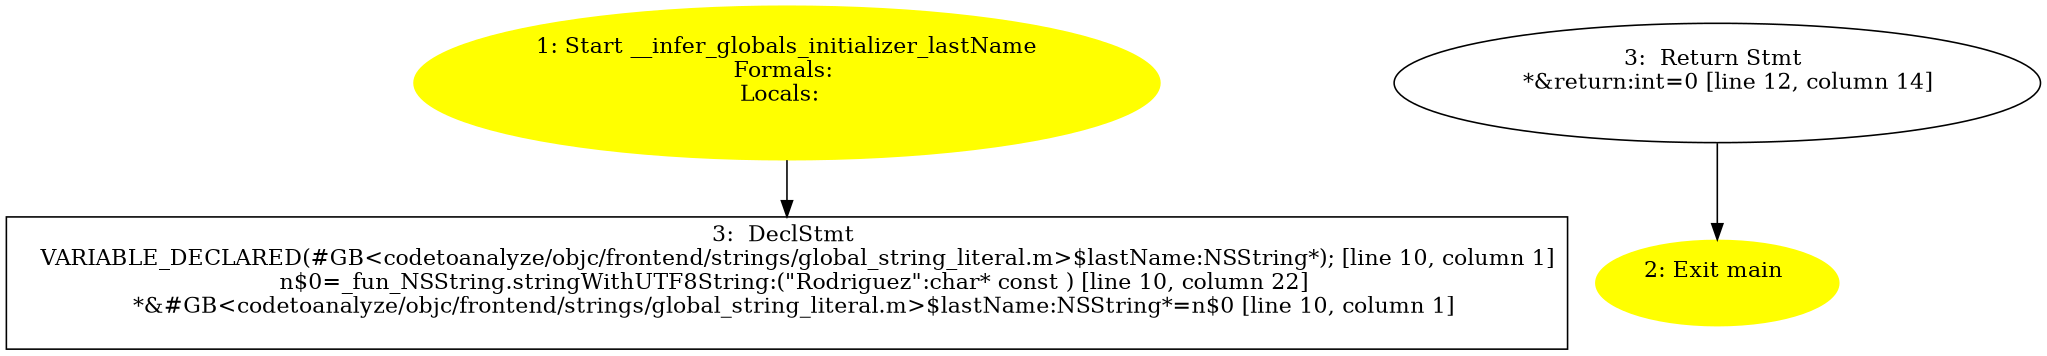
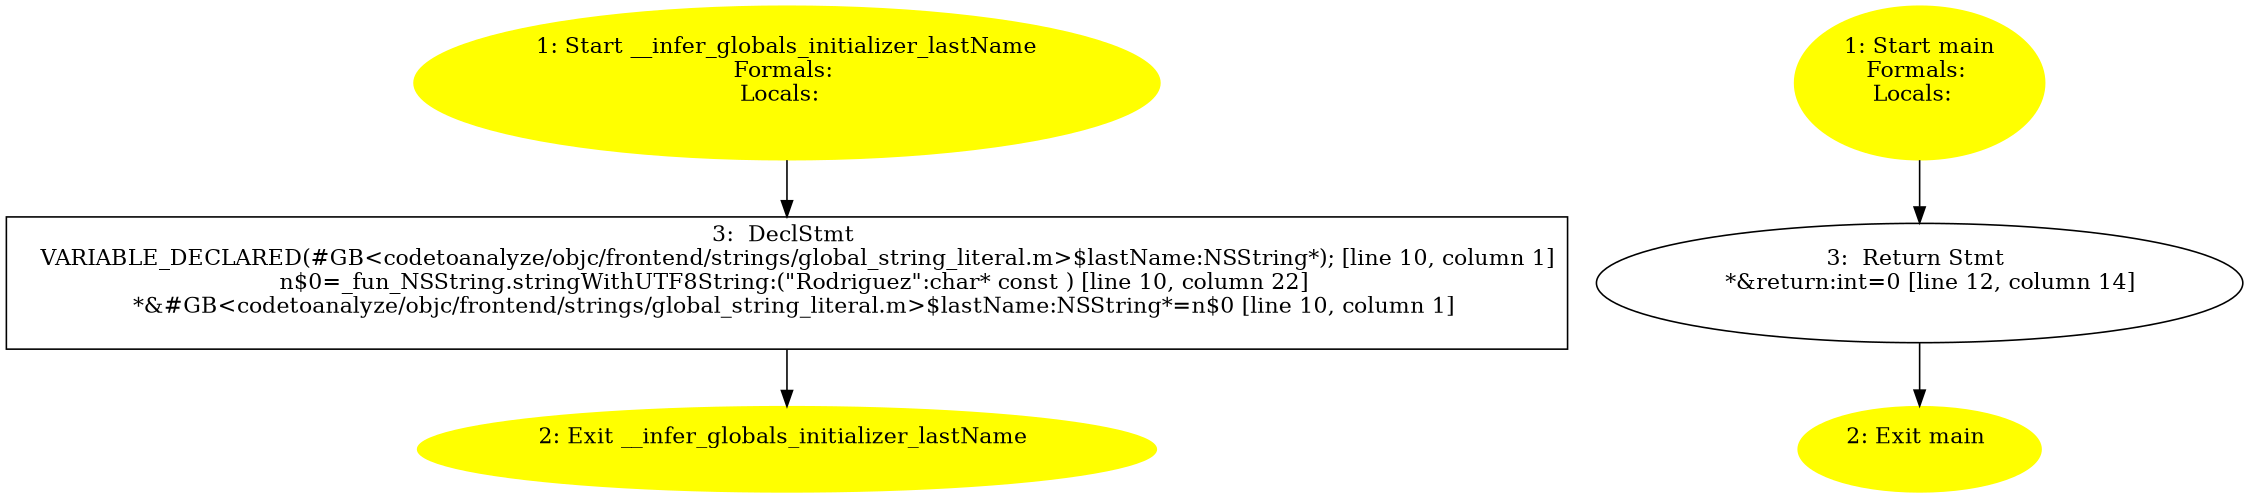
node "1: Start main Formals: Locals:": added
node "2: Exit __infer_globals_initializer_lastName": added
